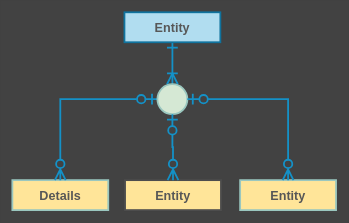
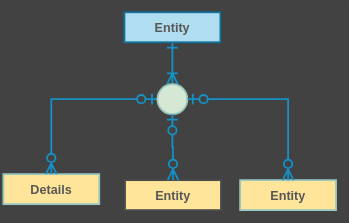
node "Details": moved (60, 195) -> (51, 189)
